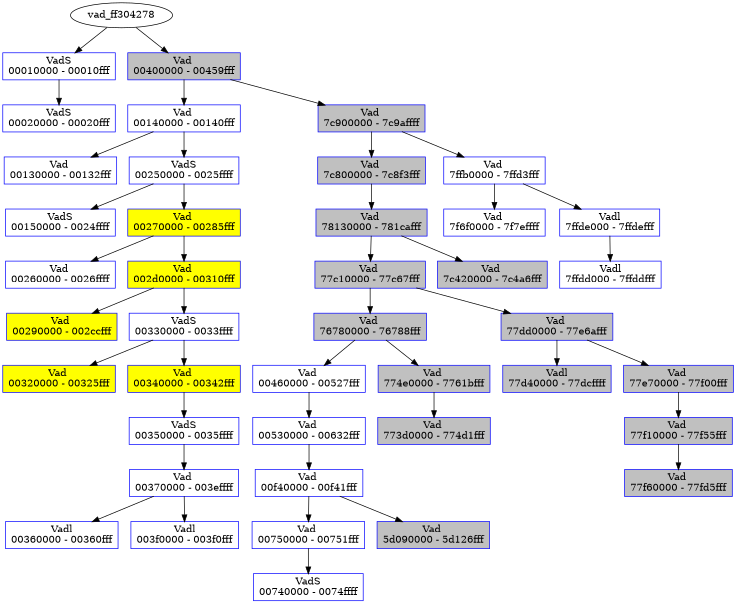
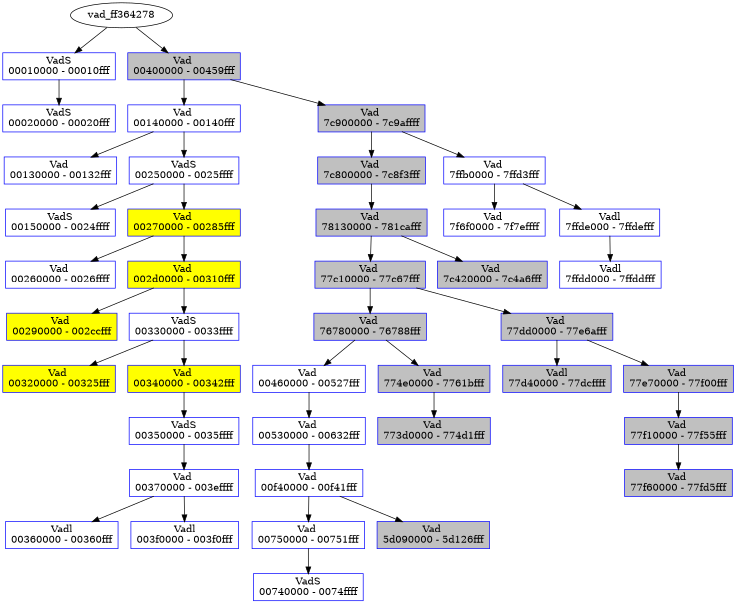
node "vad_ff304278": label "vad_ff304278" -> "vad_ff364278"
